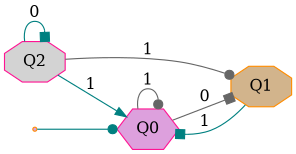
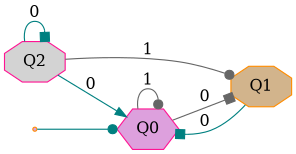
edge "Q2" -> "Q0": label "1" -> "0"
edge "Q1" -> "Q0": label "1" -> "0"
